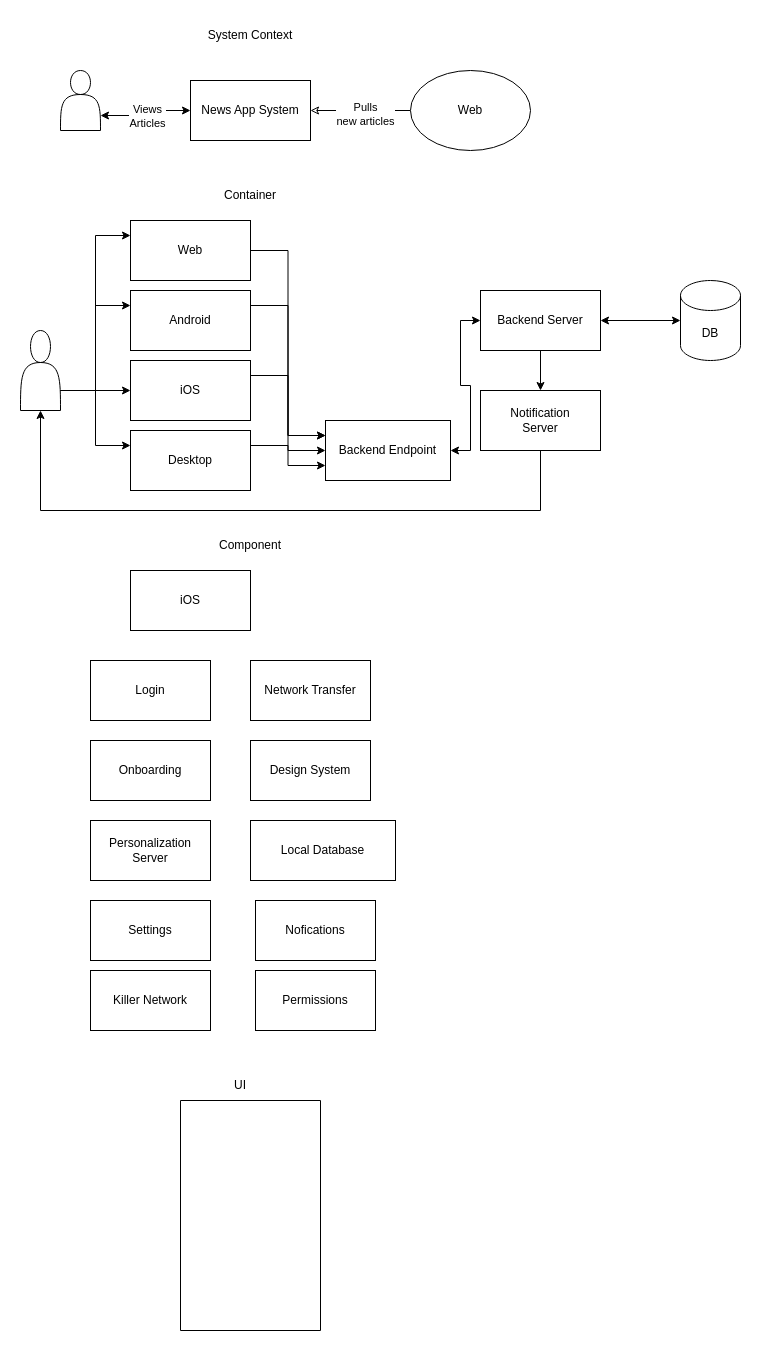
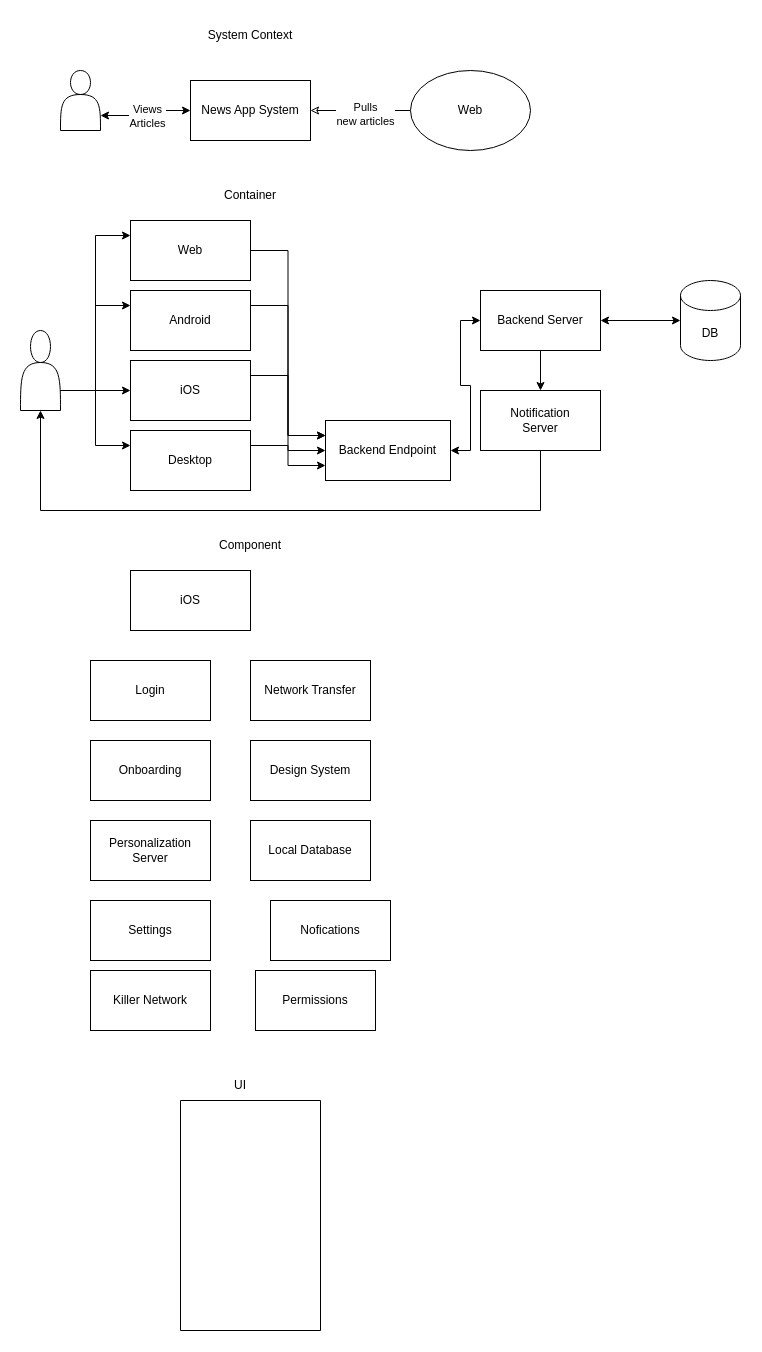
node "Local Database": size 145x60 -> 120x60
node "Nofications": moved (316, 931) -> (331, 931)
